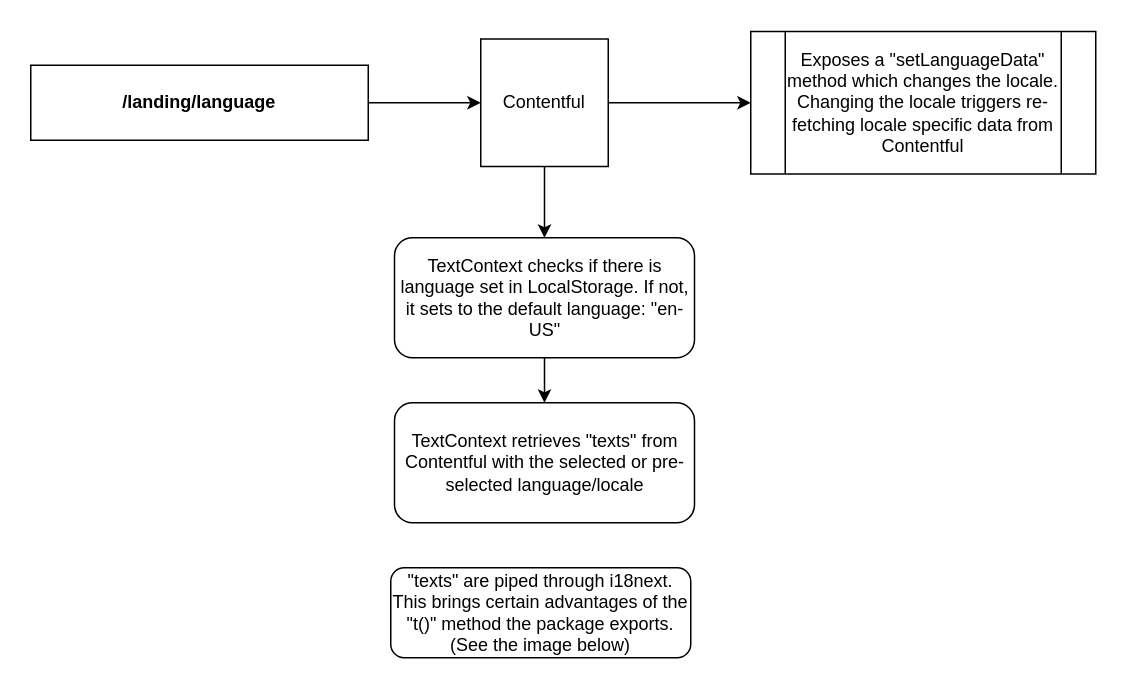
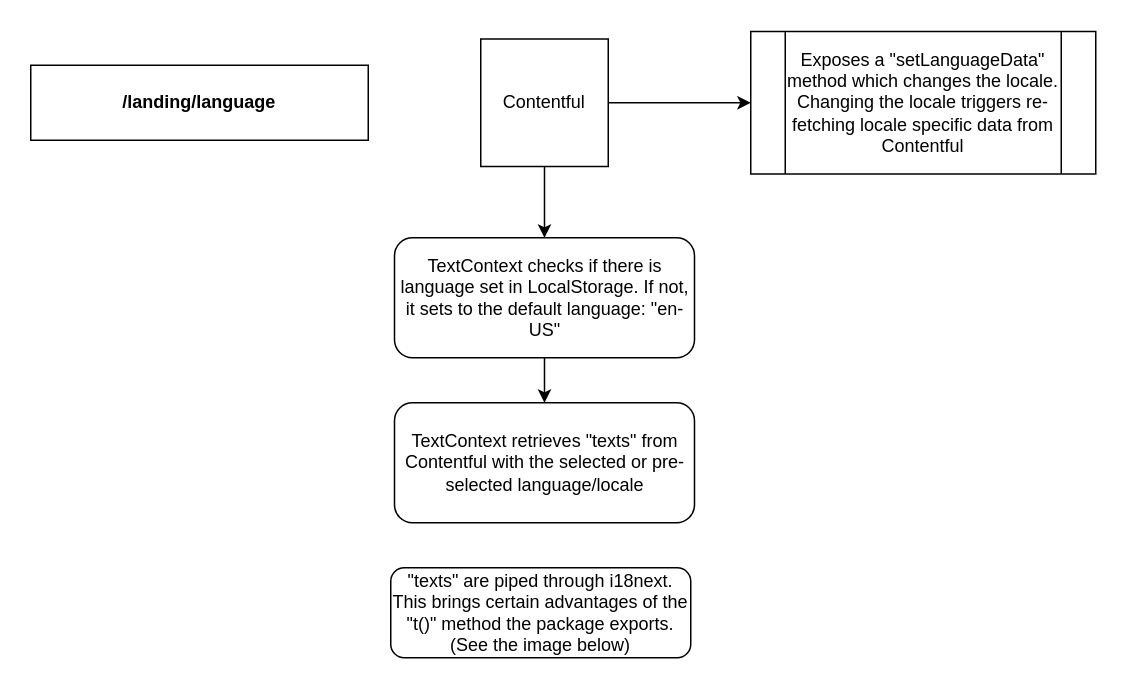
edge "/landing/language" -> "Contentful": removed
